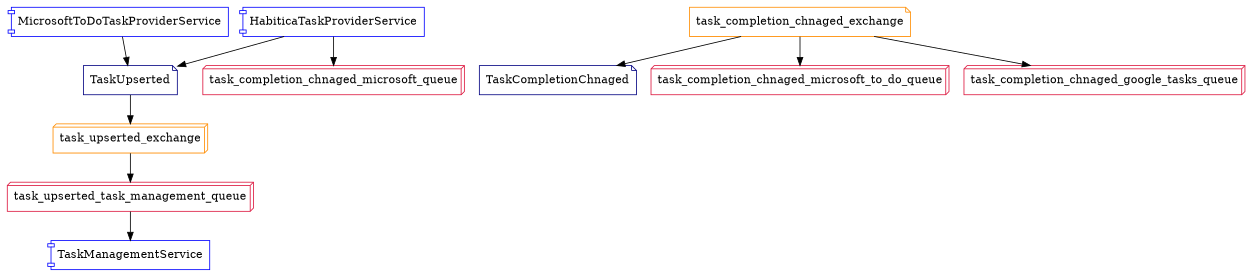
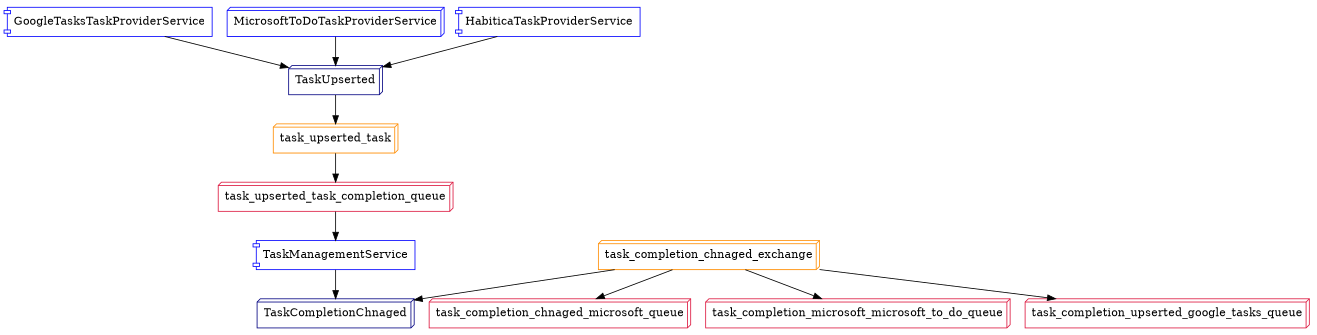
node "GoogleTasksTaskProviderService": added
node "MicrosoftToDoTaskProviderService": shape component -> box3d
node "task_completion_chnaged_exchange": shape note -> box3d
edge "HabiticaTaskProviderService" -> "task_completion_chnaged_microsoft_queue": now "task_completion_chnaged_exchange" -> "task_completion_chnaged_microsoft_queue"
node "TaskUpserted": shape note -> box3d
node "TaskCompletionChnaged": shape note -> box3d
node "task_completion_chnaged_microsoft_to_do_queue": label "task_completion_chnaged_microsoft_to_do_queue" -> "task_completion_microsoft_microsoft_to_do_queue"
node "task_completion_chnaged_google_tasks_queue": label "task_completion_chnaged_google_tasks_queue" -> "task_completion_upserted_google_tasks_queue"
node "task_upserted_exchange": label "task_upserted_exchange" -> "task_upserted_task"
node "task_upserted_task_management_queue": label "task_upserted_task_management_queue" -> "task_upserted_task_completion_queue"
edge "TaskManagementService" -> "TaskCompletionChnaged": added
